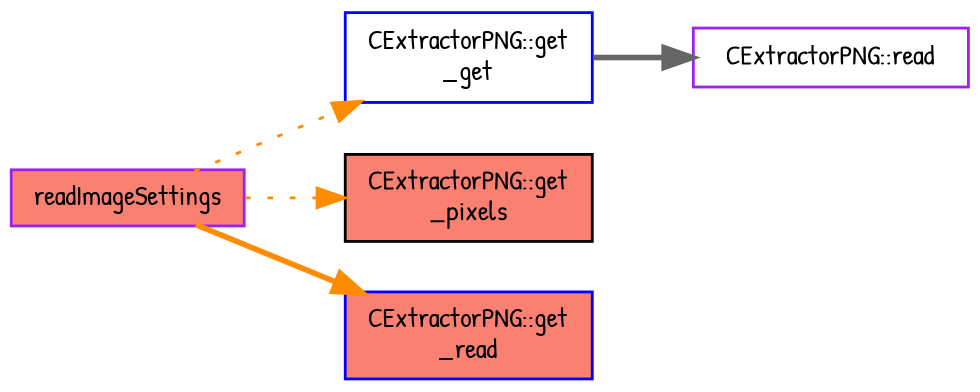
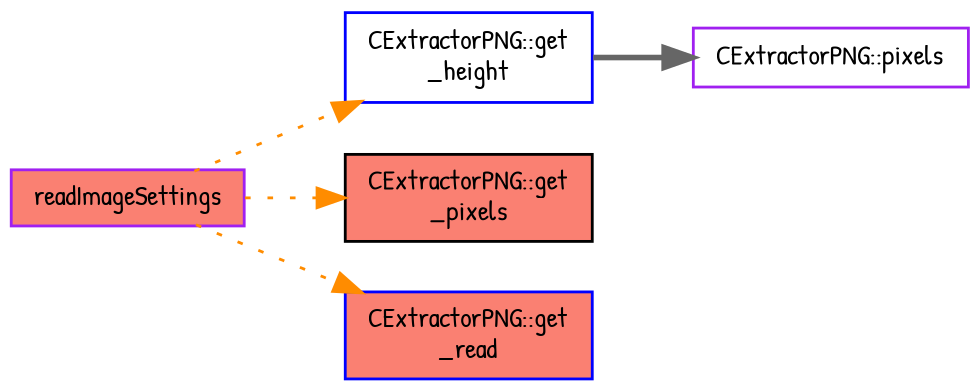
node "CExtractorPNG::get _get": label "CExtractorPNG::get _get" -> "CExtractorPNG::get _height"
node "CExtractorPNG::read": label "CExtractorPNG::read" -> "CExtractorPNG::pixels"
edge "readImageSettings" -> "CExtractorPNG::get _read": style bold -> dotted
